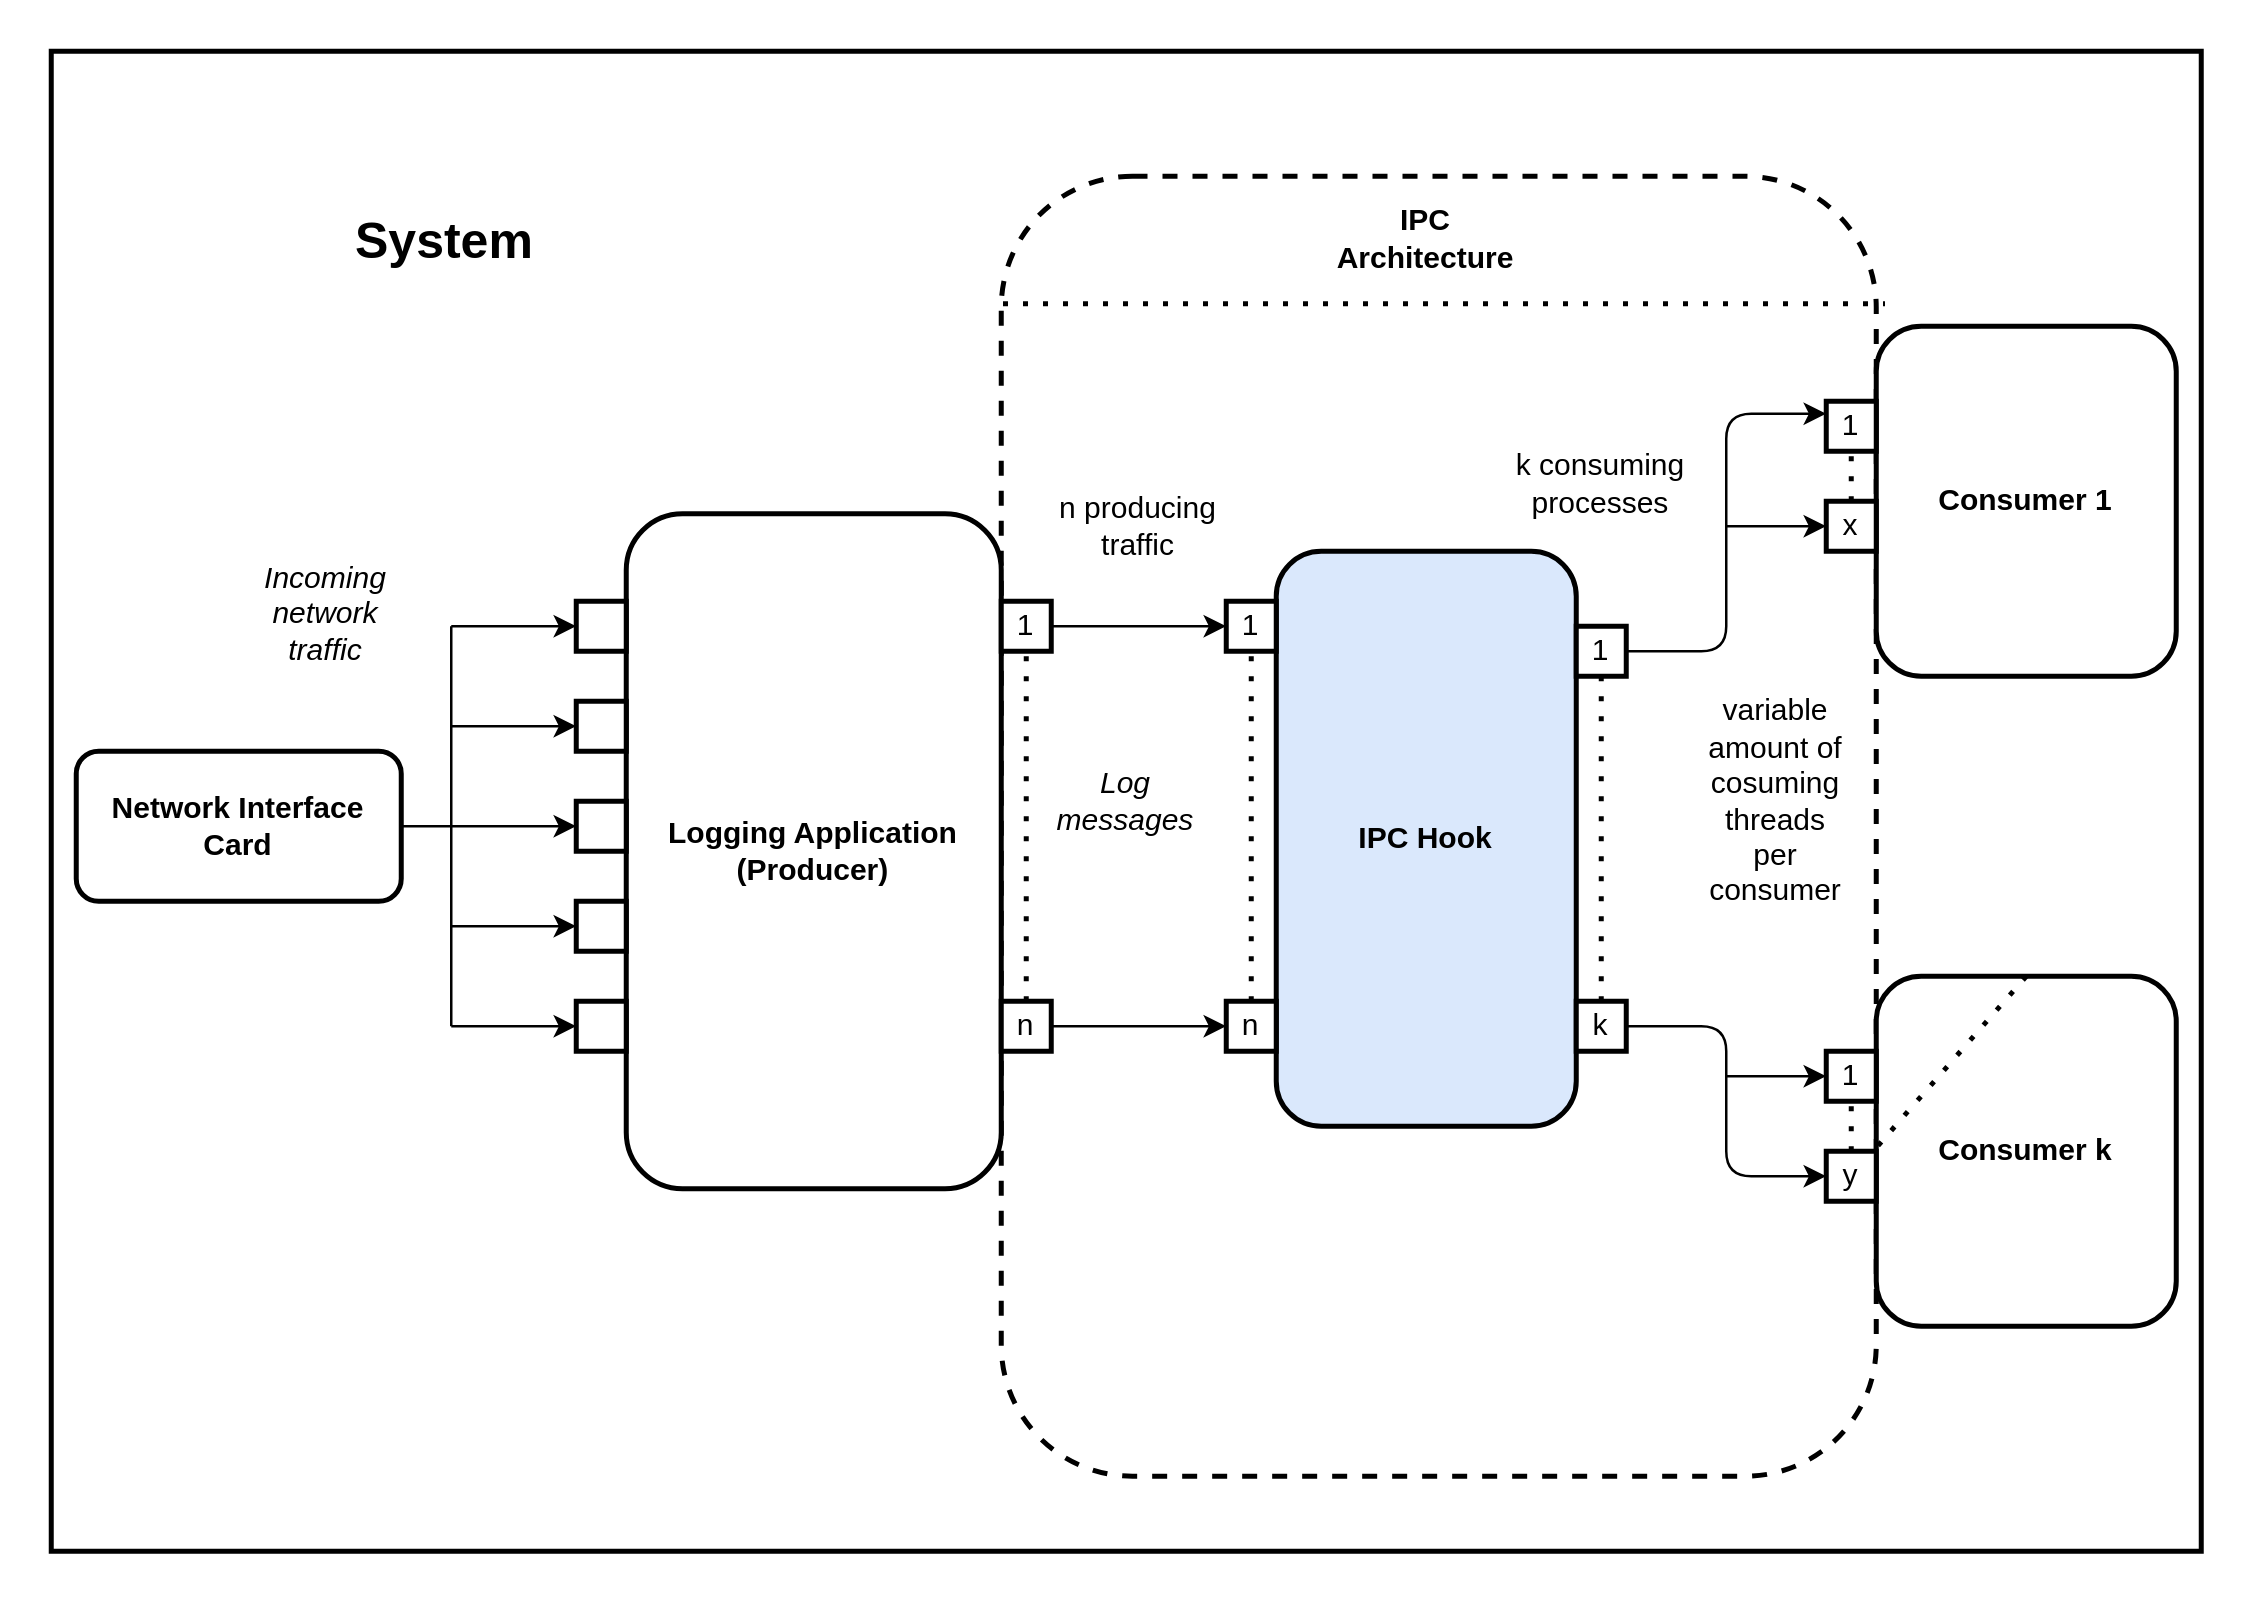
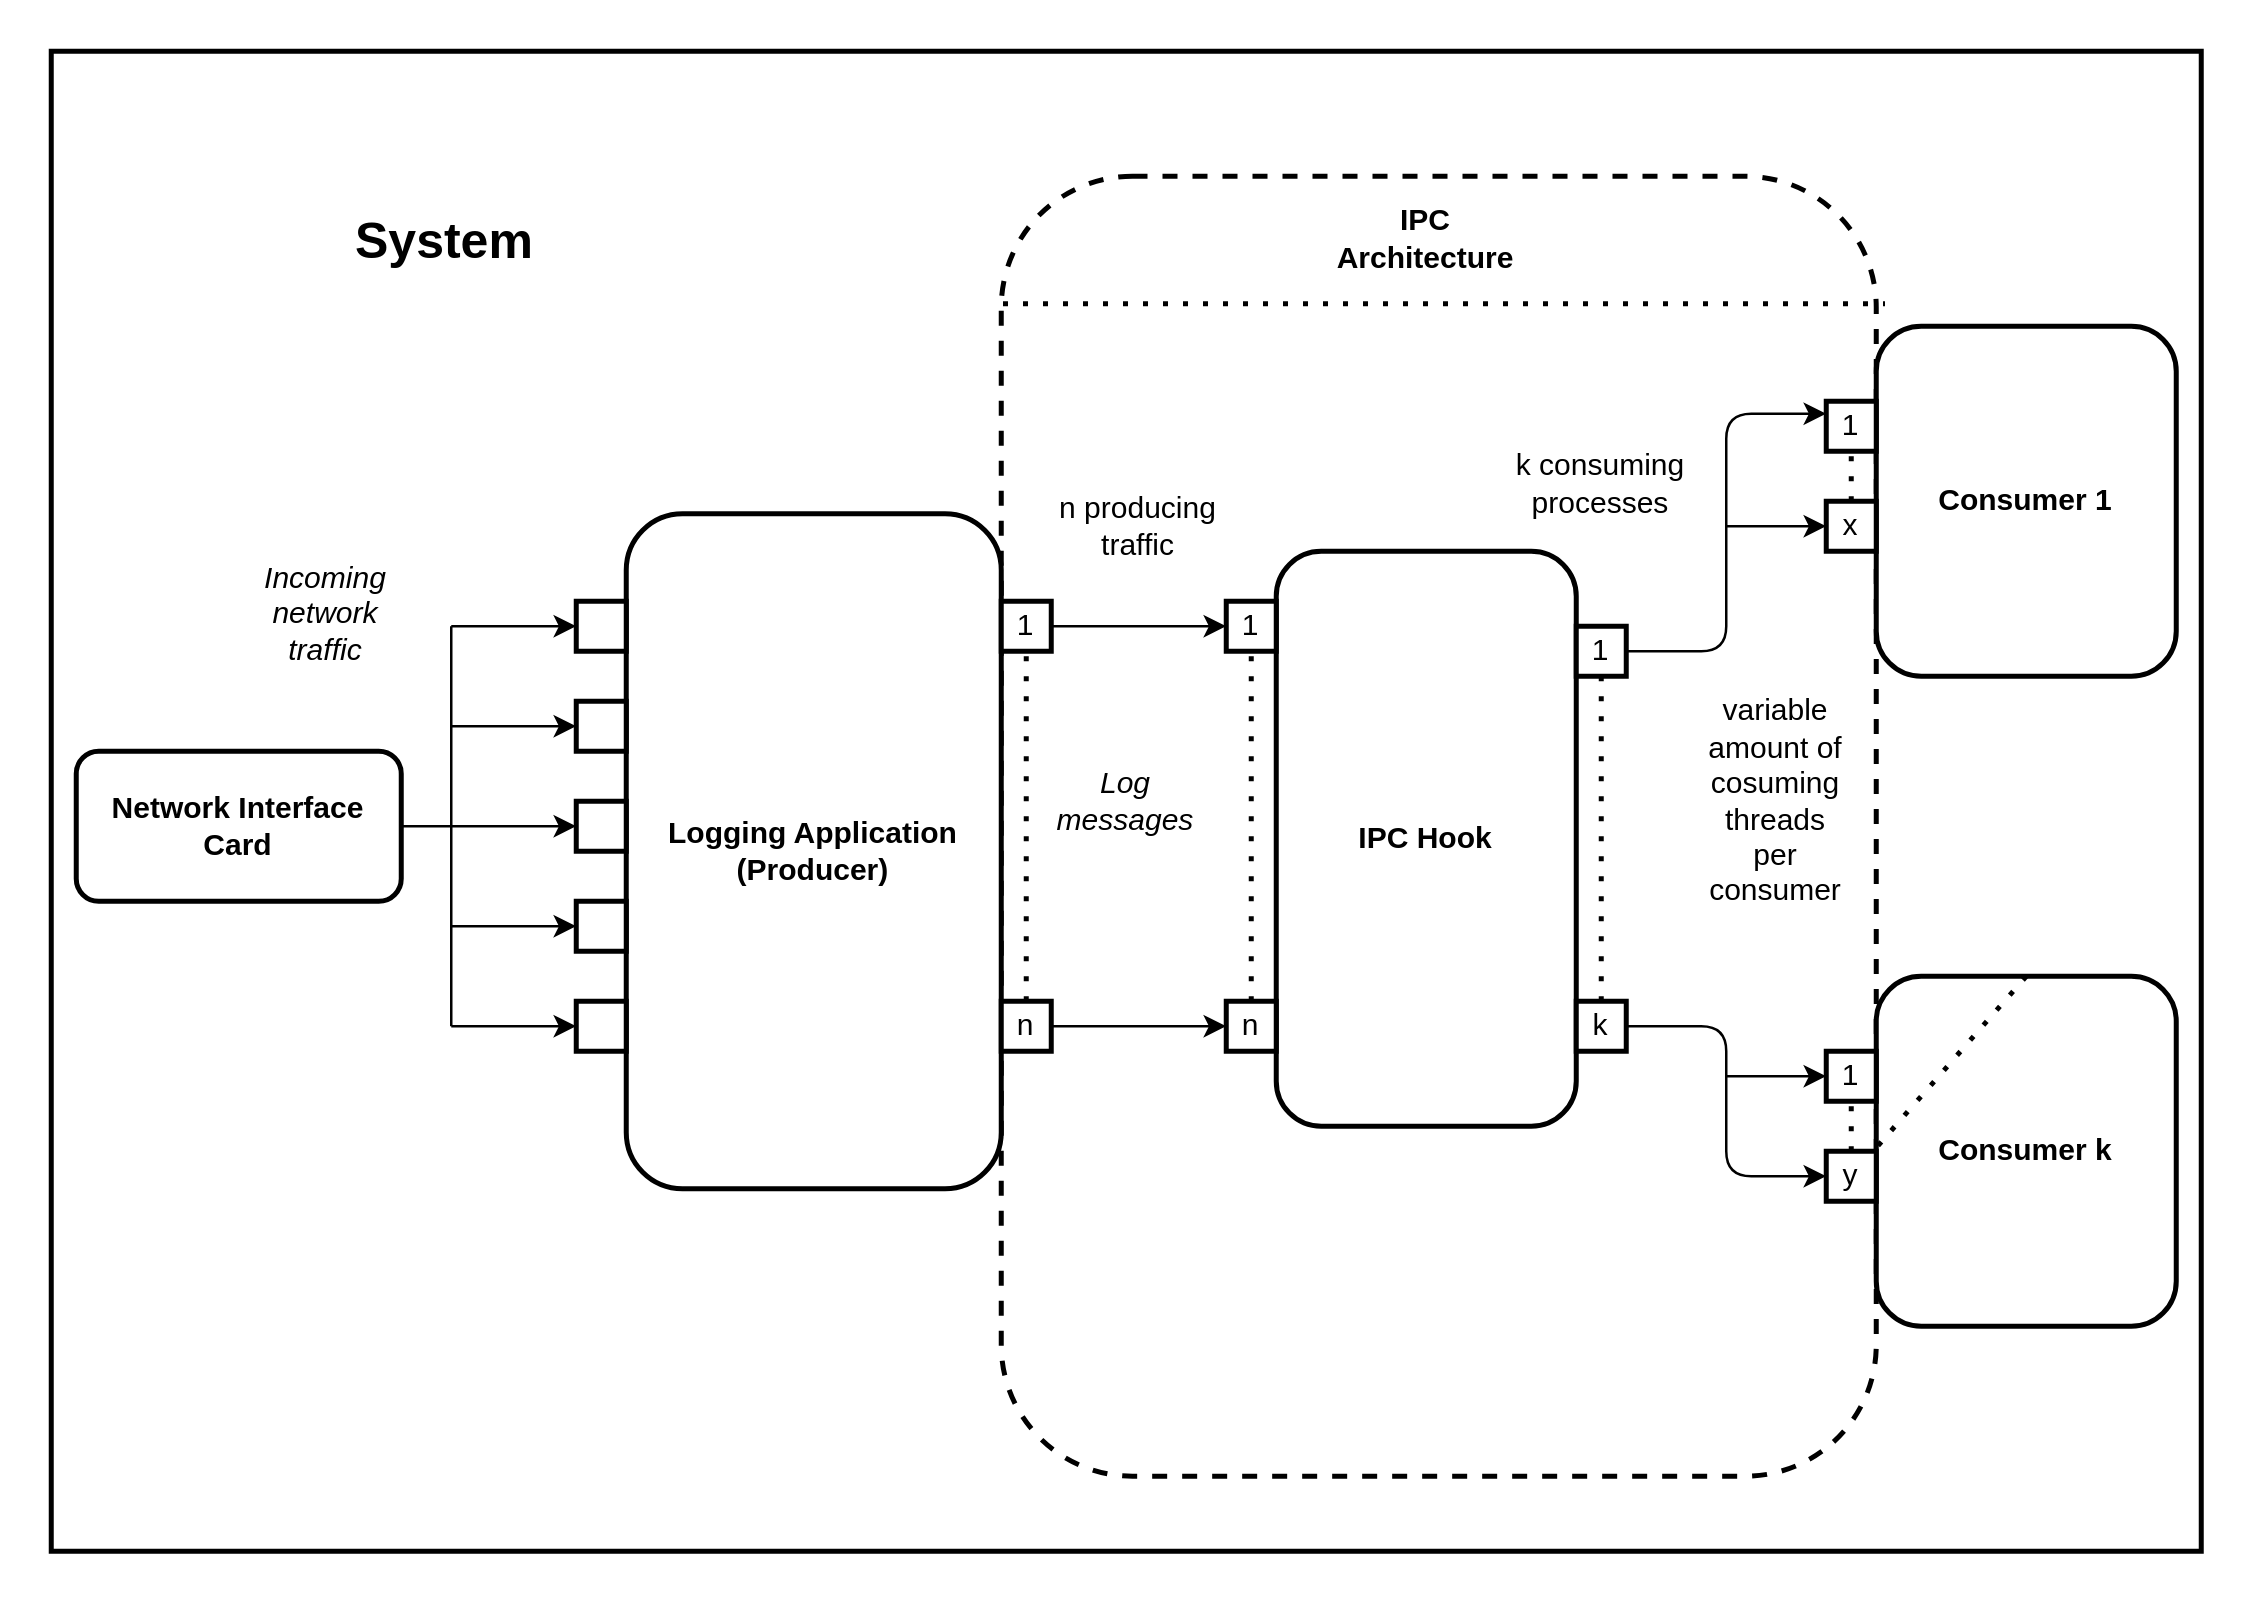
node "IPC Hook": fillcolor #dae8fc -> #ffffff
